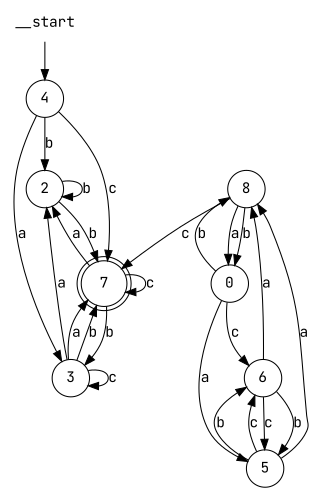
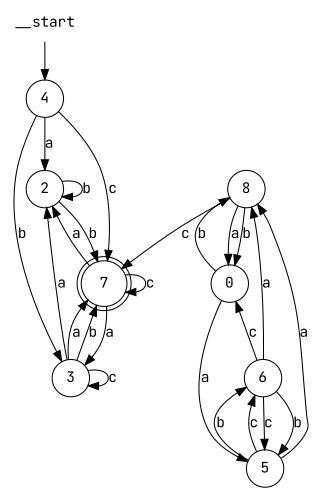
edge "4" -> "2": label "b" -> "a"
edge "4" -> "3": label "a" -> "b"
edge "0" -> "6": reversed
edge "7" -> "3": label "b" -> "a"
